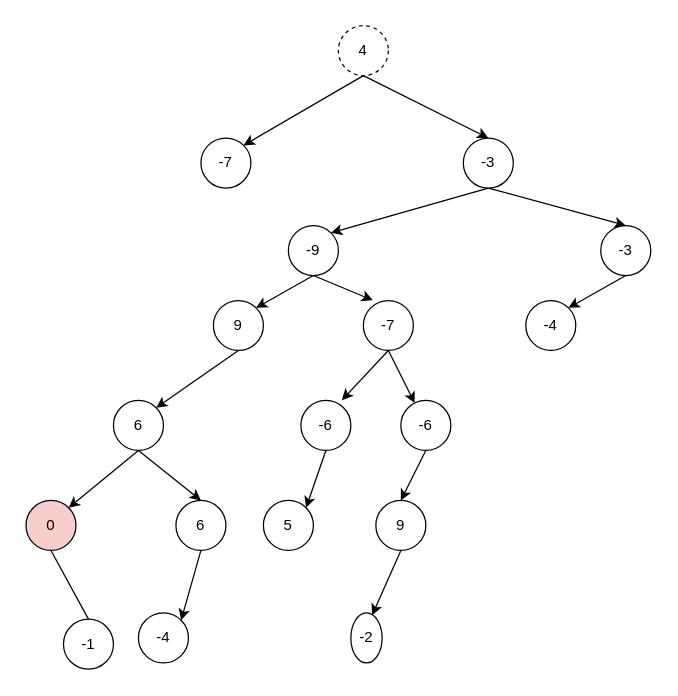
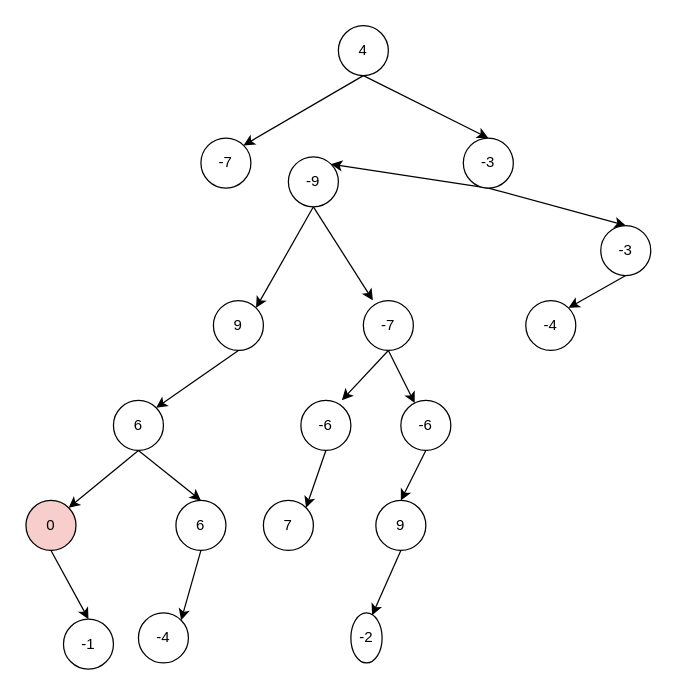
node "4": style dashed -> solid
node "-9": moved (313, 251) -> (313, 182)
node "5": label "5" -> "7"
edge "0" -- "-1": arrowhead none -> classic
